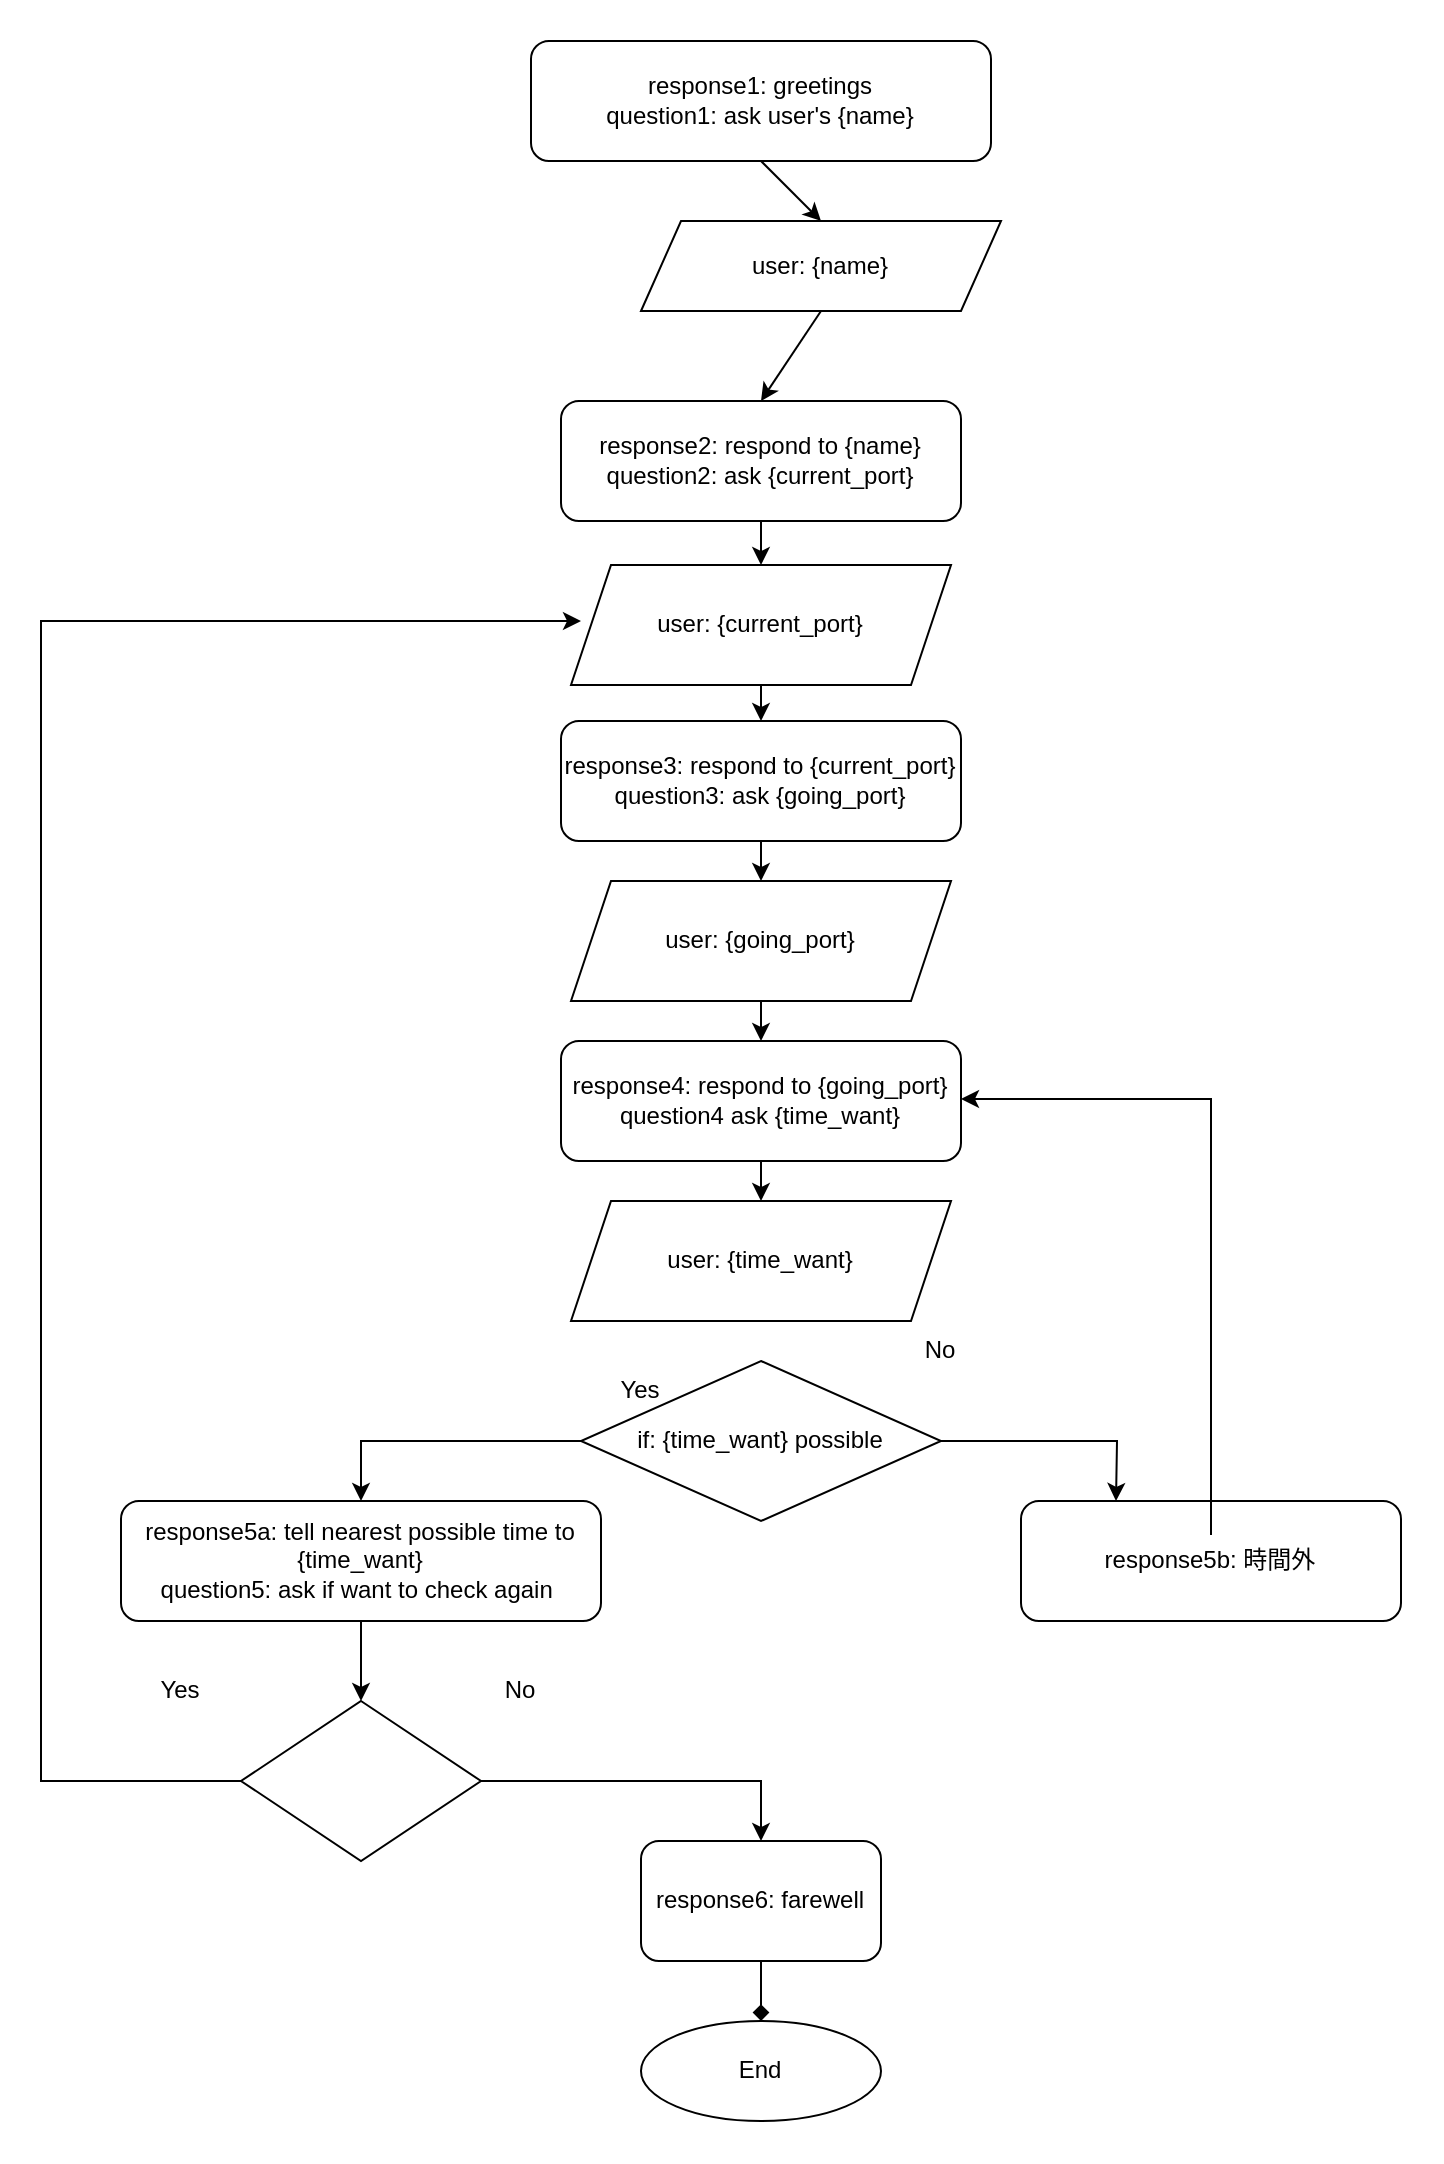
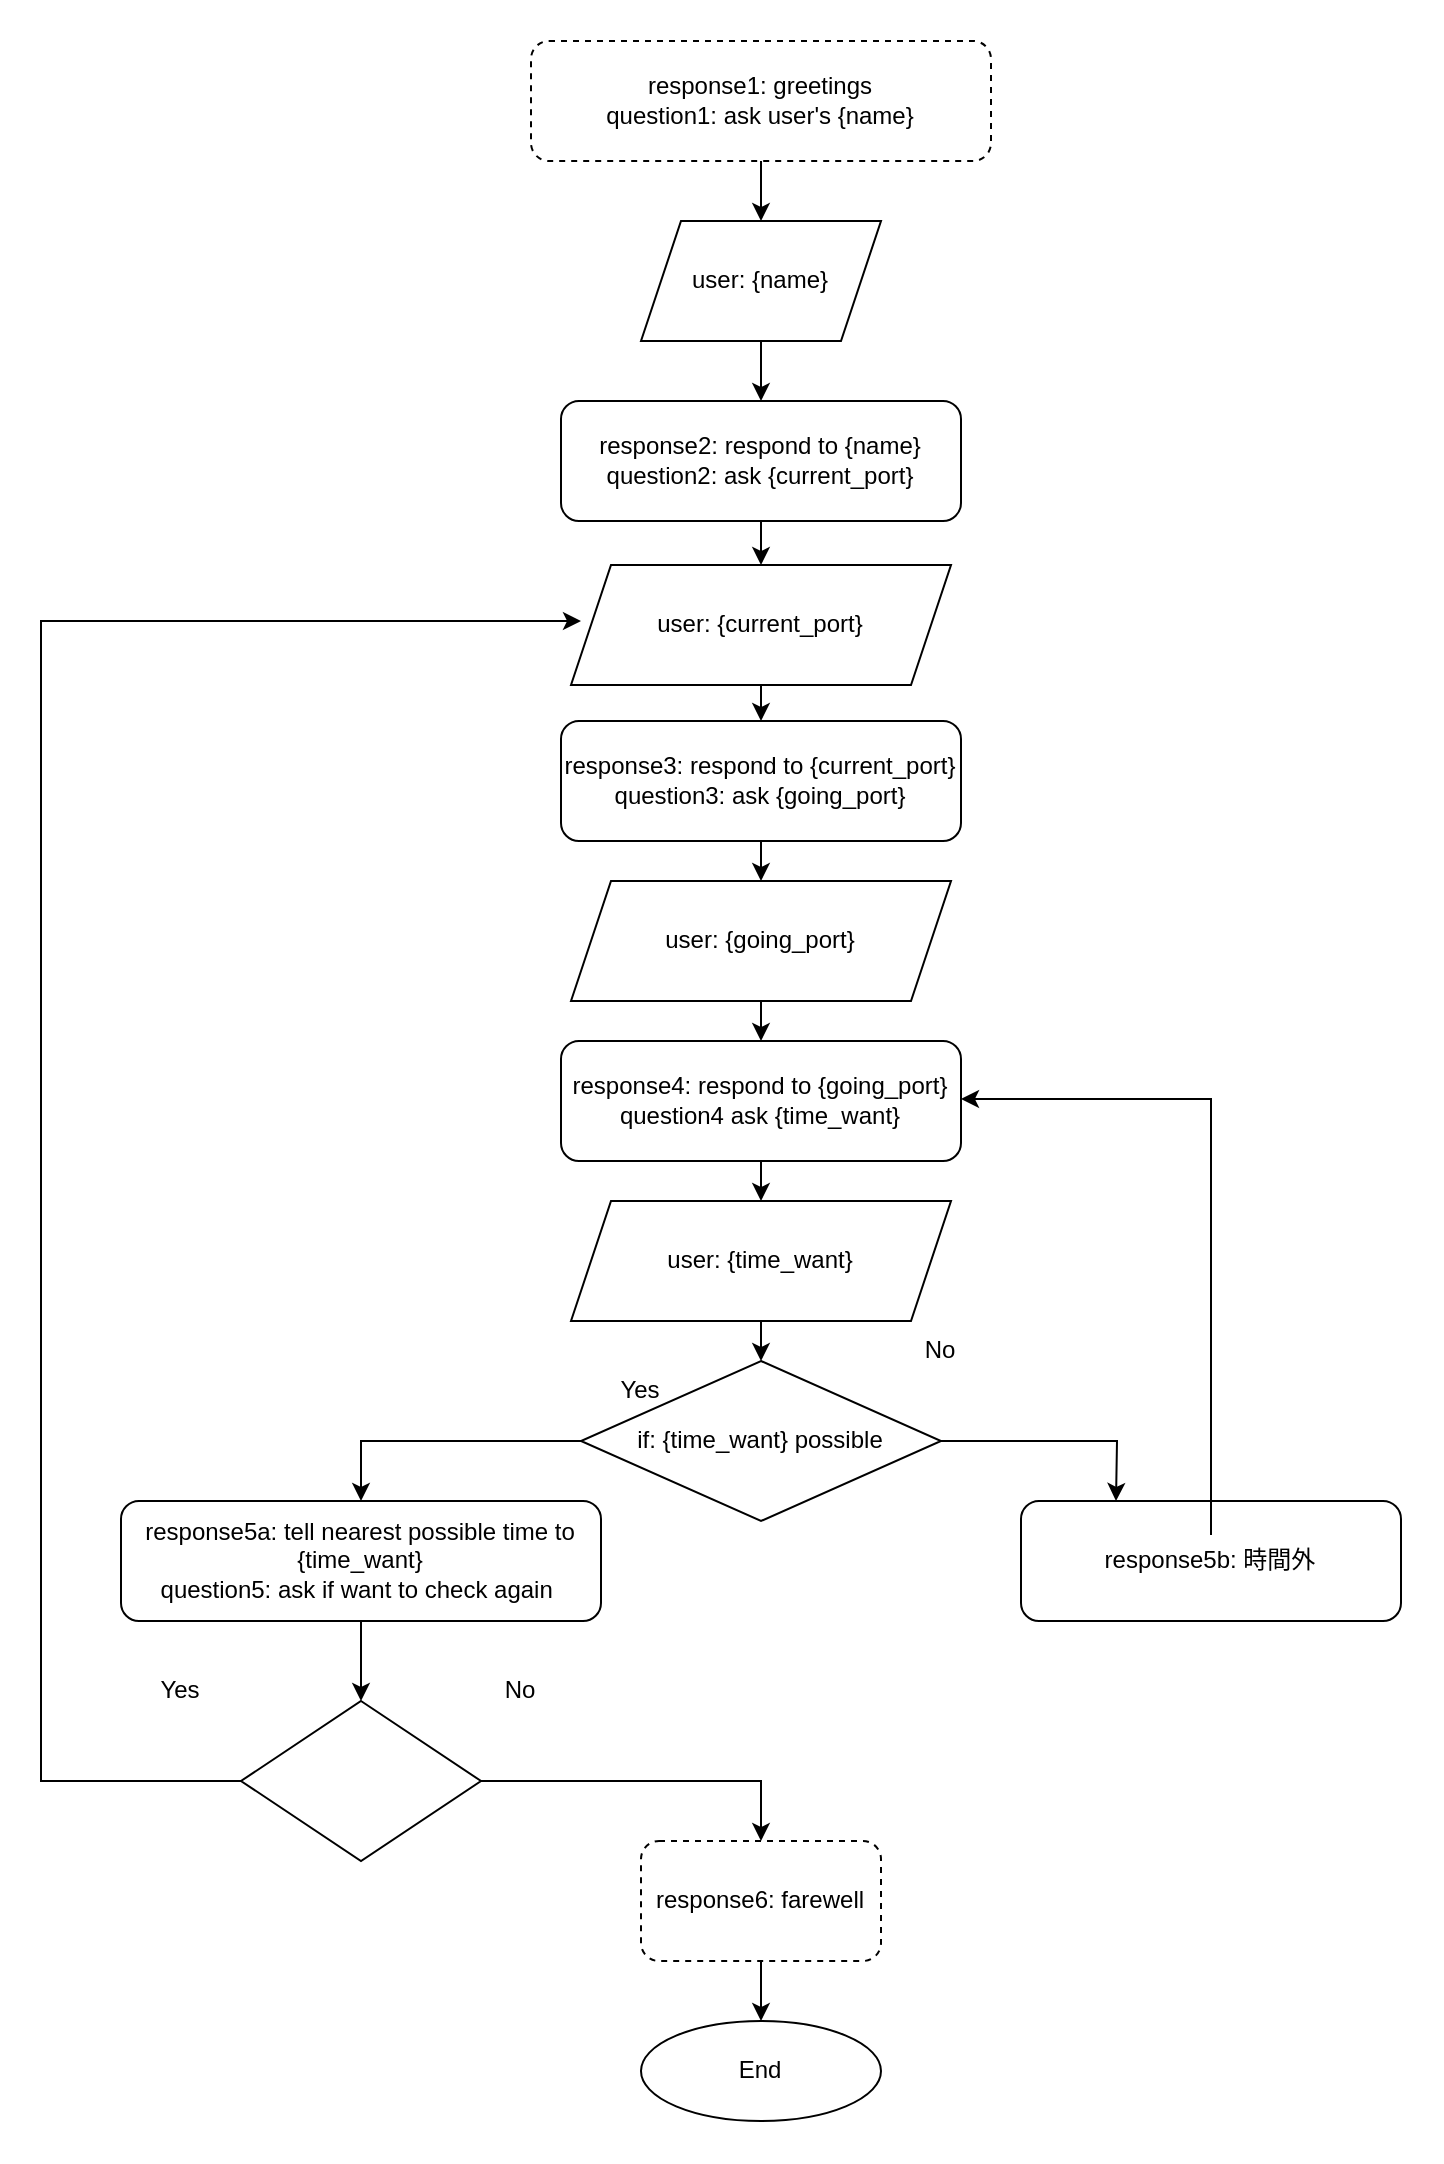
node "response1: greetings question1: ask user's {name}": style solid -> dashed
node "user: {name}": size 360x90 -> 240x120
edge "user: {time_want}" -> "if: {time_want} possible": added
node "response6: farewell": style solid -> dashed
edge "response6: farewell" -> "End": arrowhead diamond -> classic
